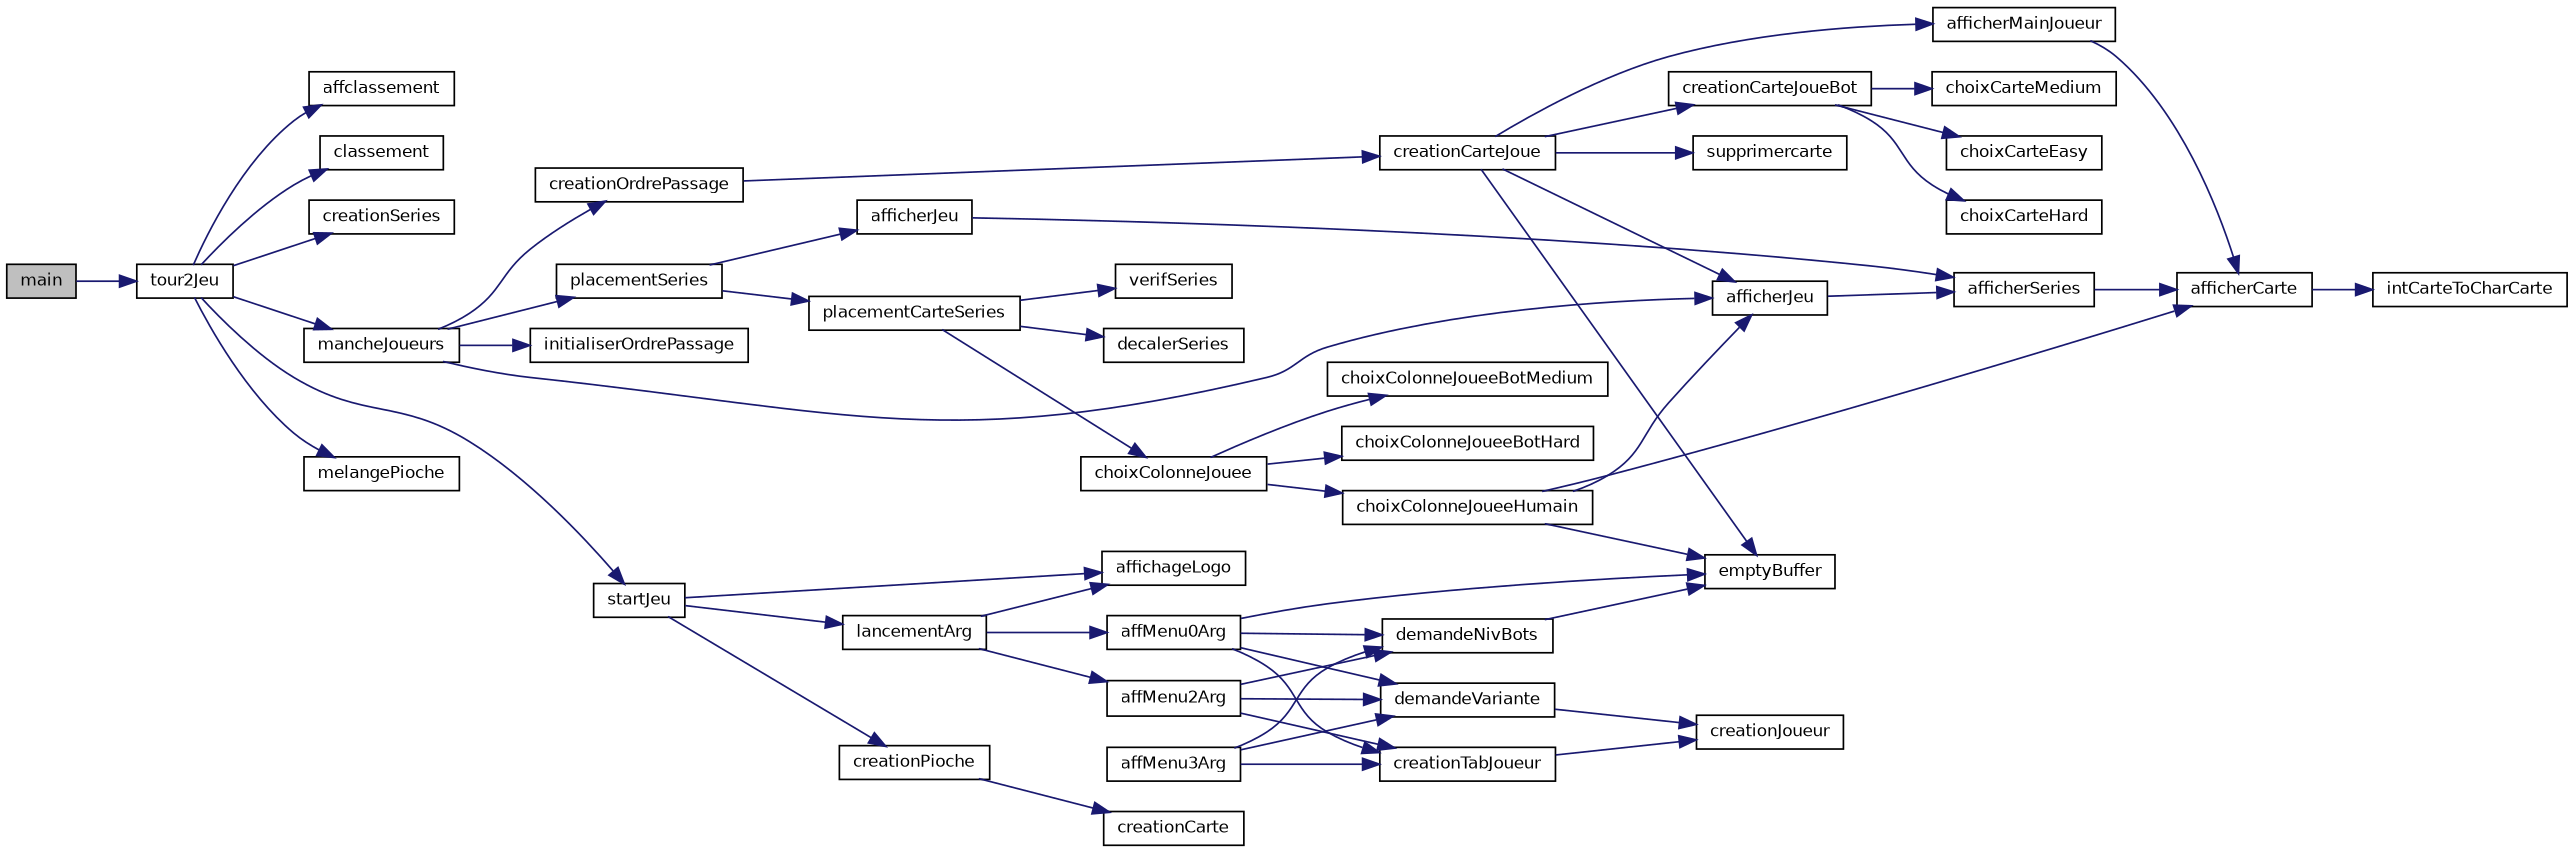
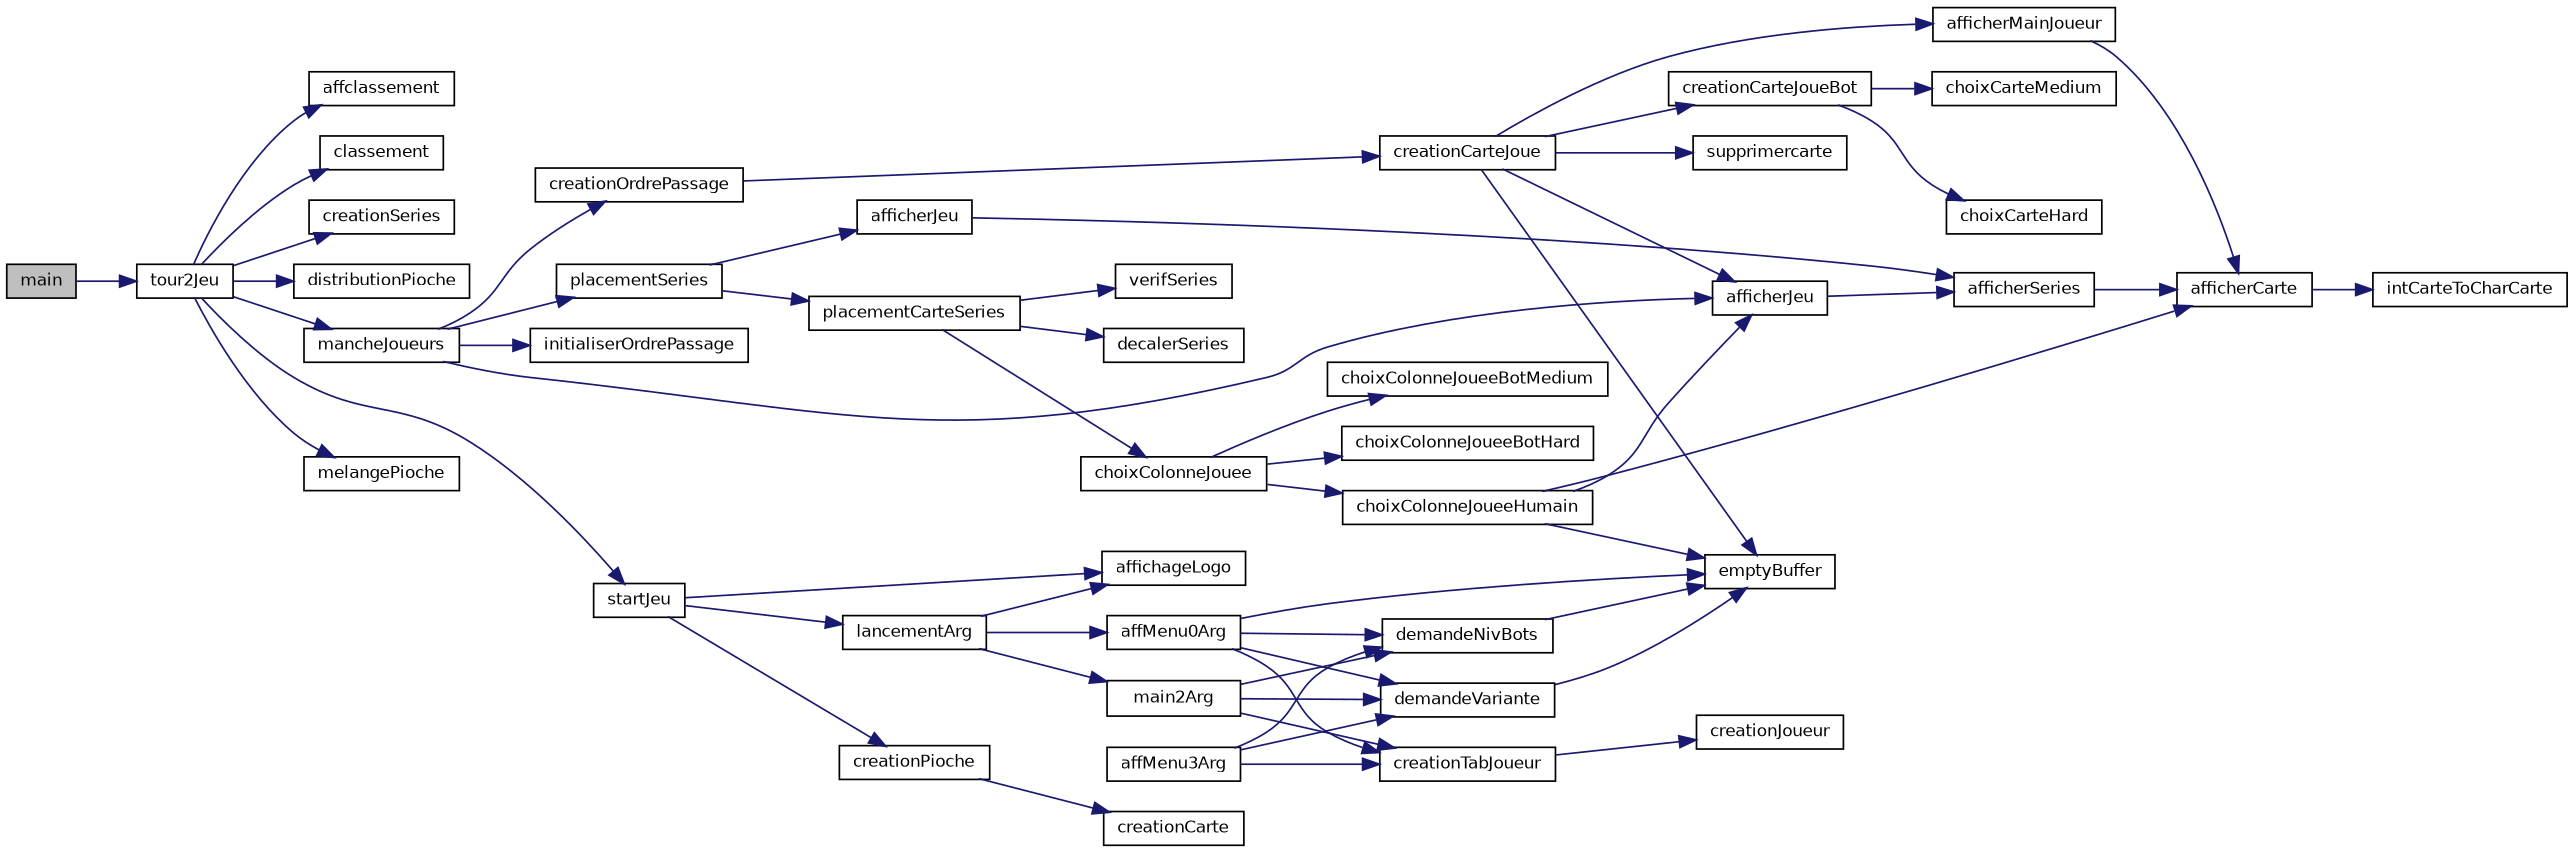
node "choixCarteEasy": removed
node "distributionPioche": added
node "affMenu2Arg": label "affMenu2Arg" -> "main2Arg"
edge "demandeVariante" -> "creationJoueur": now "demandeVariante" -> "emptyBuffer"
